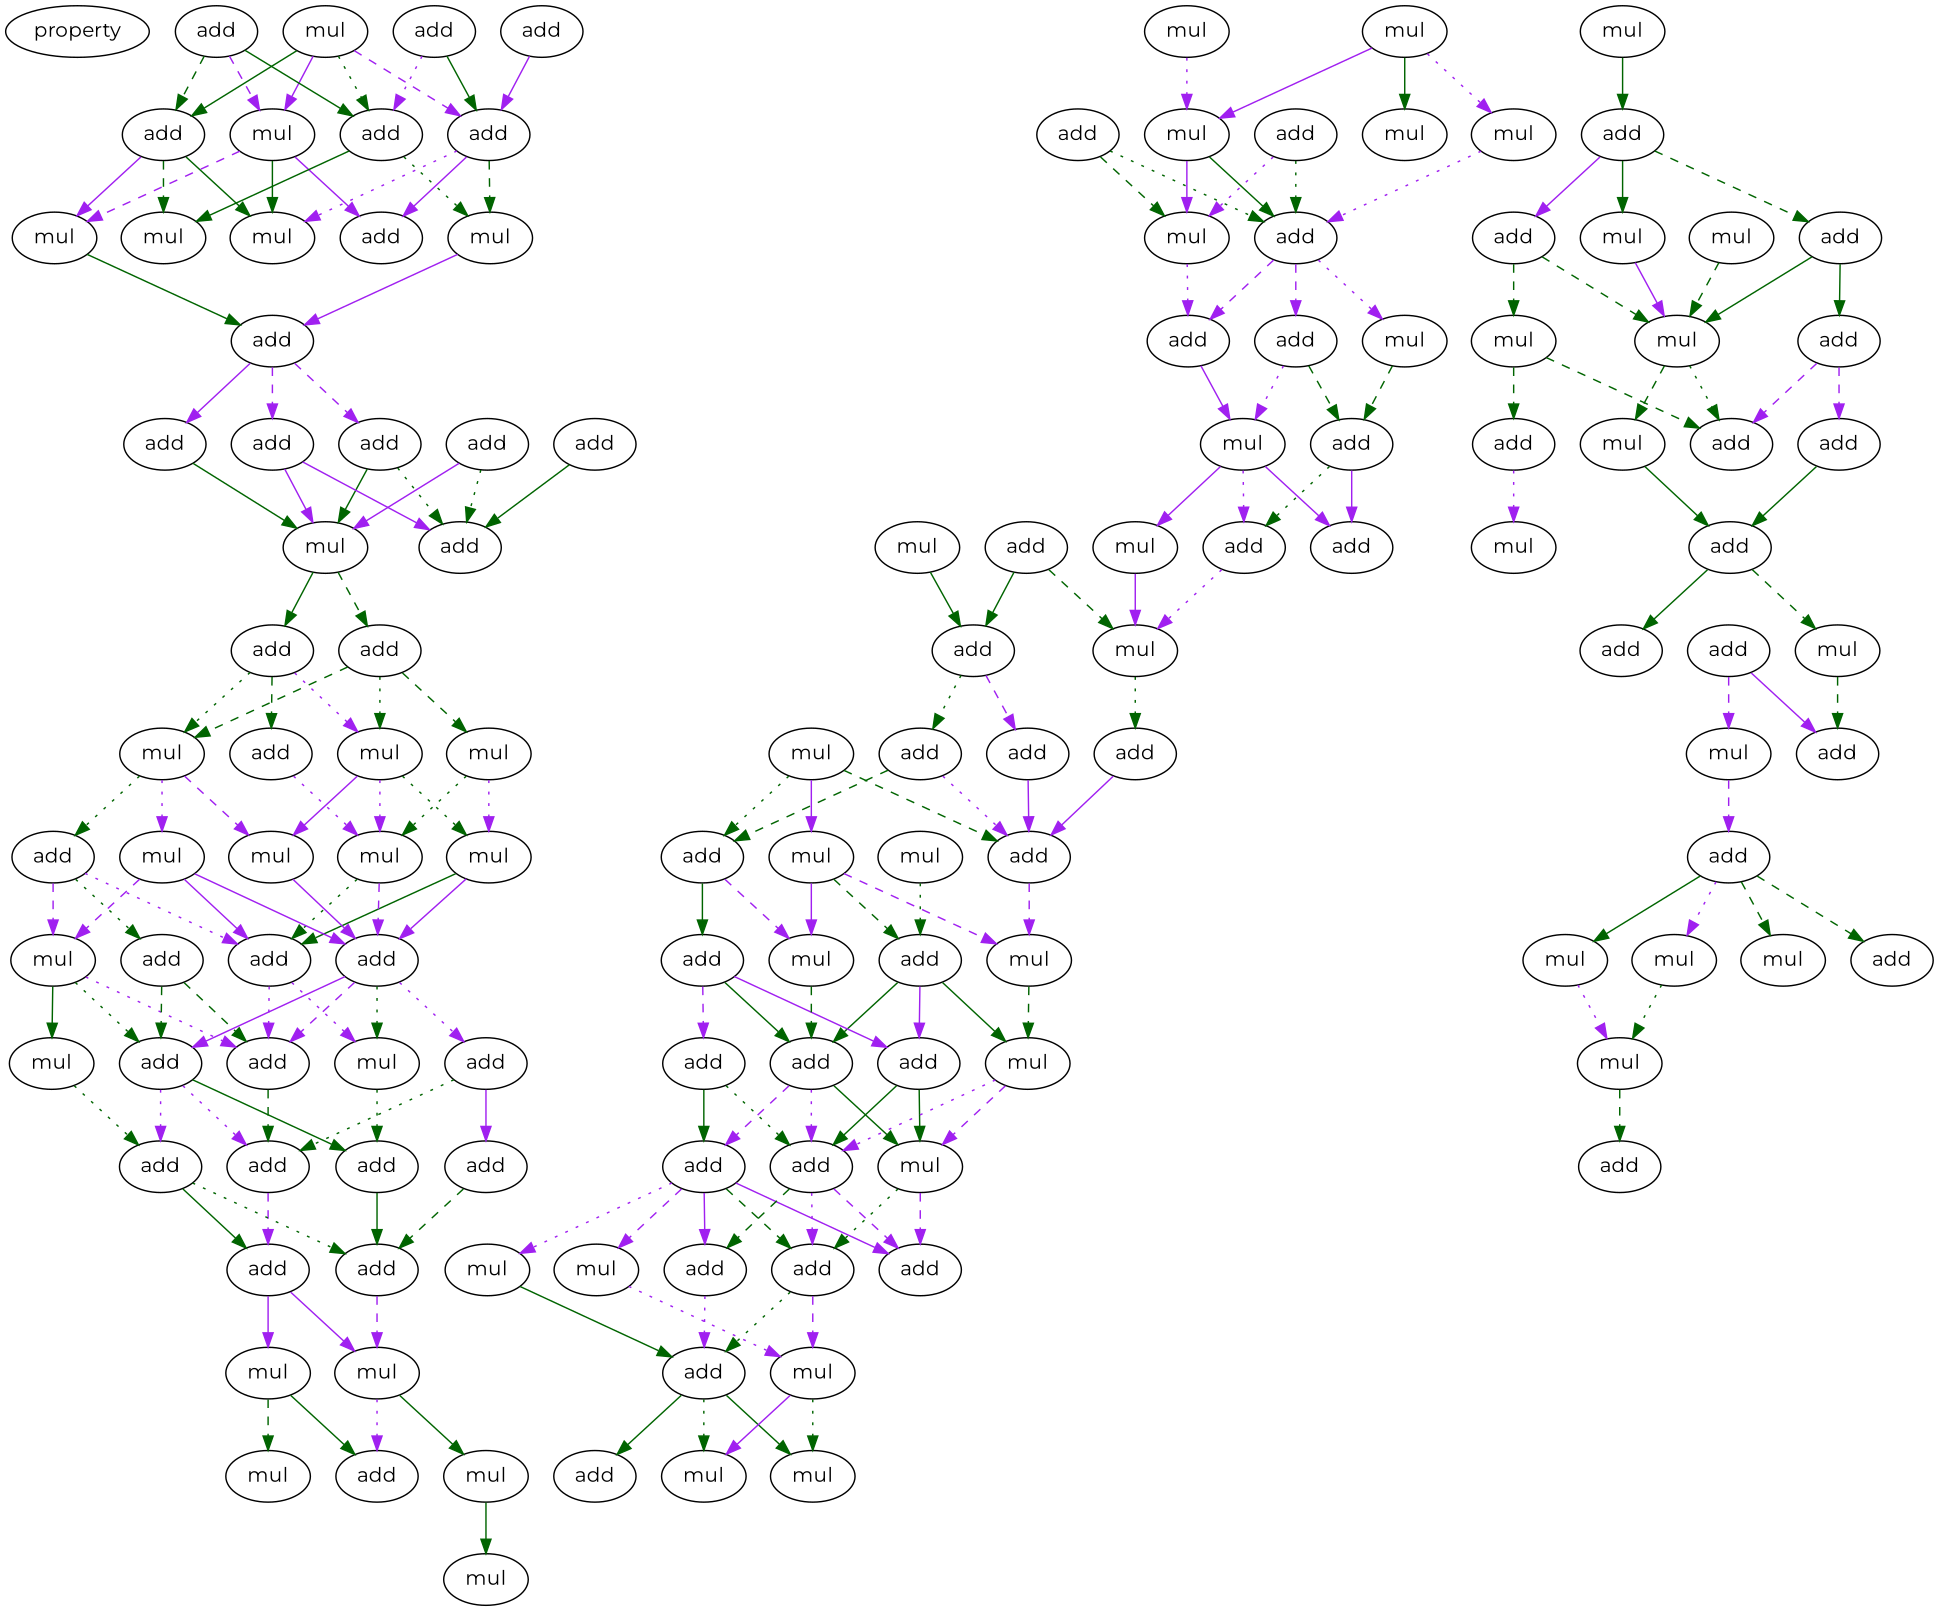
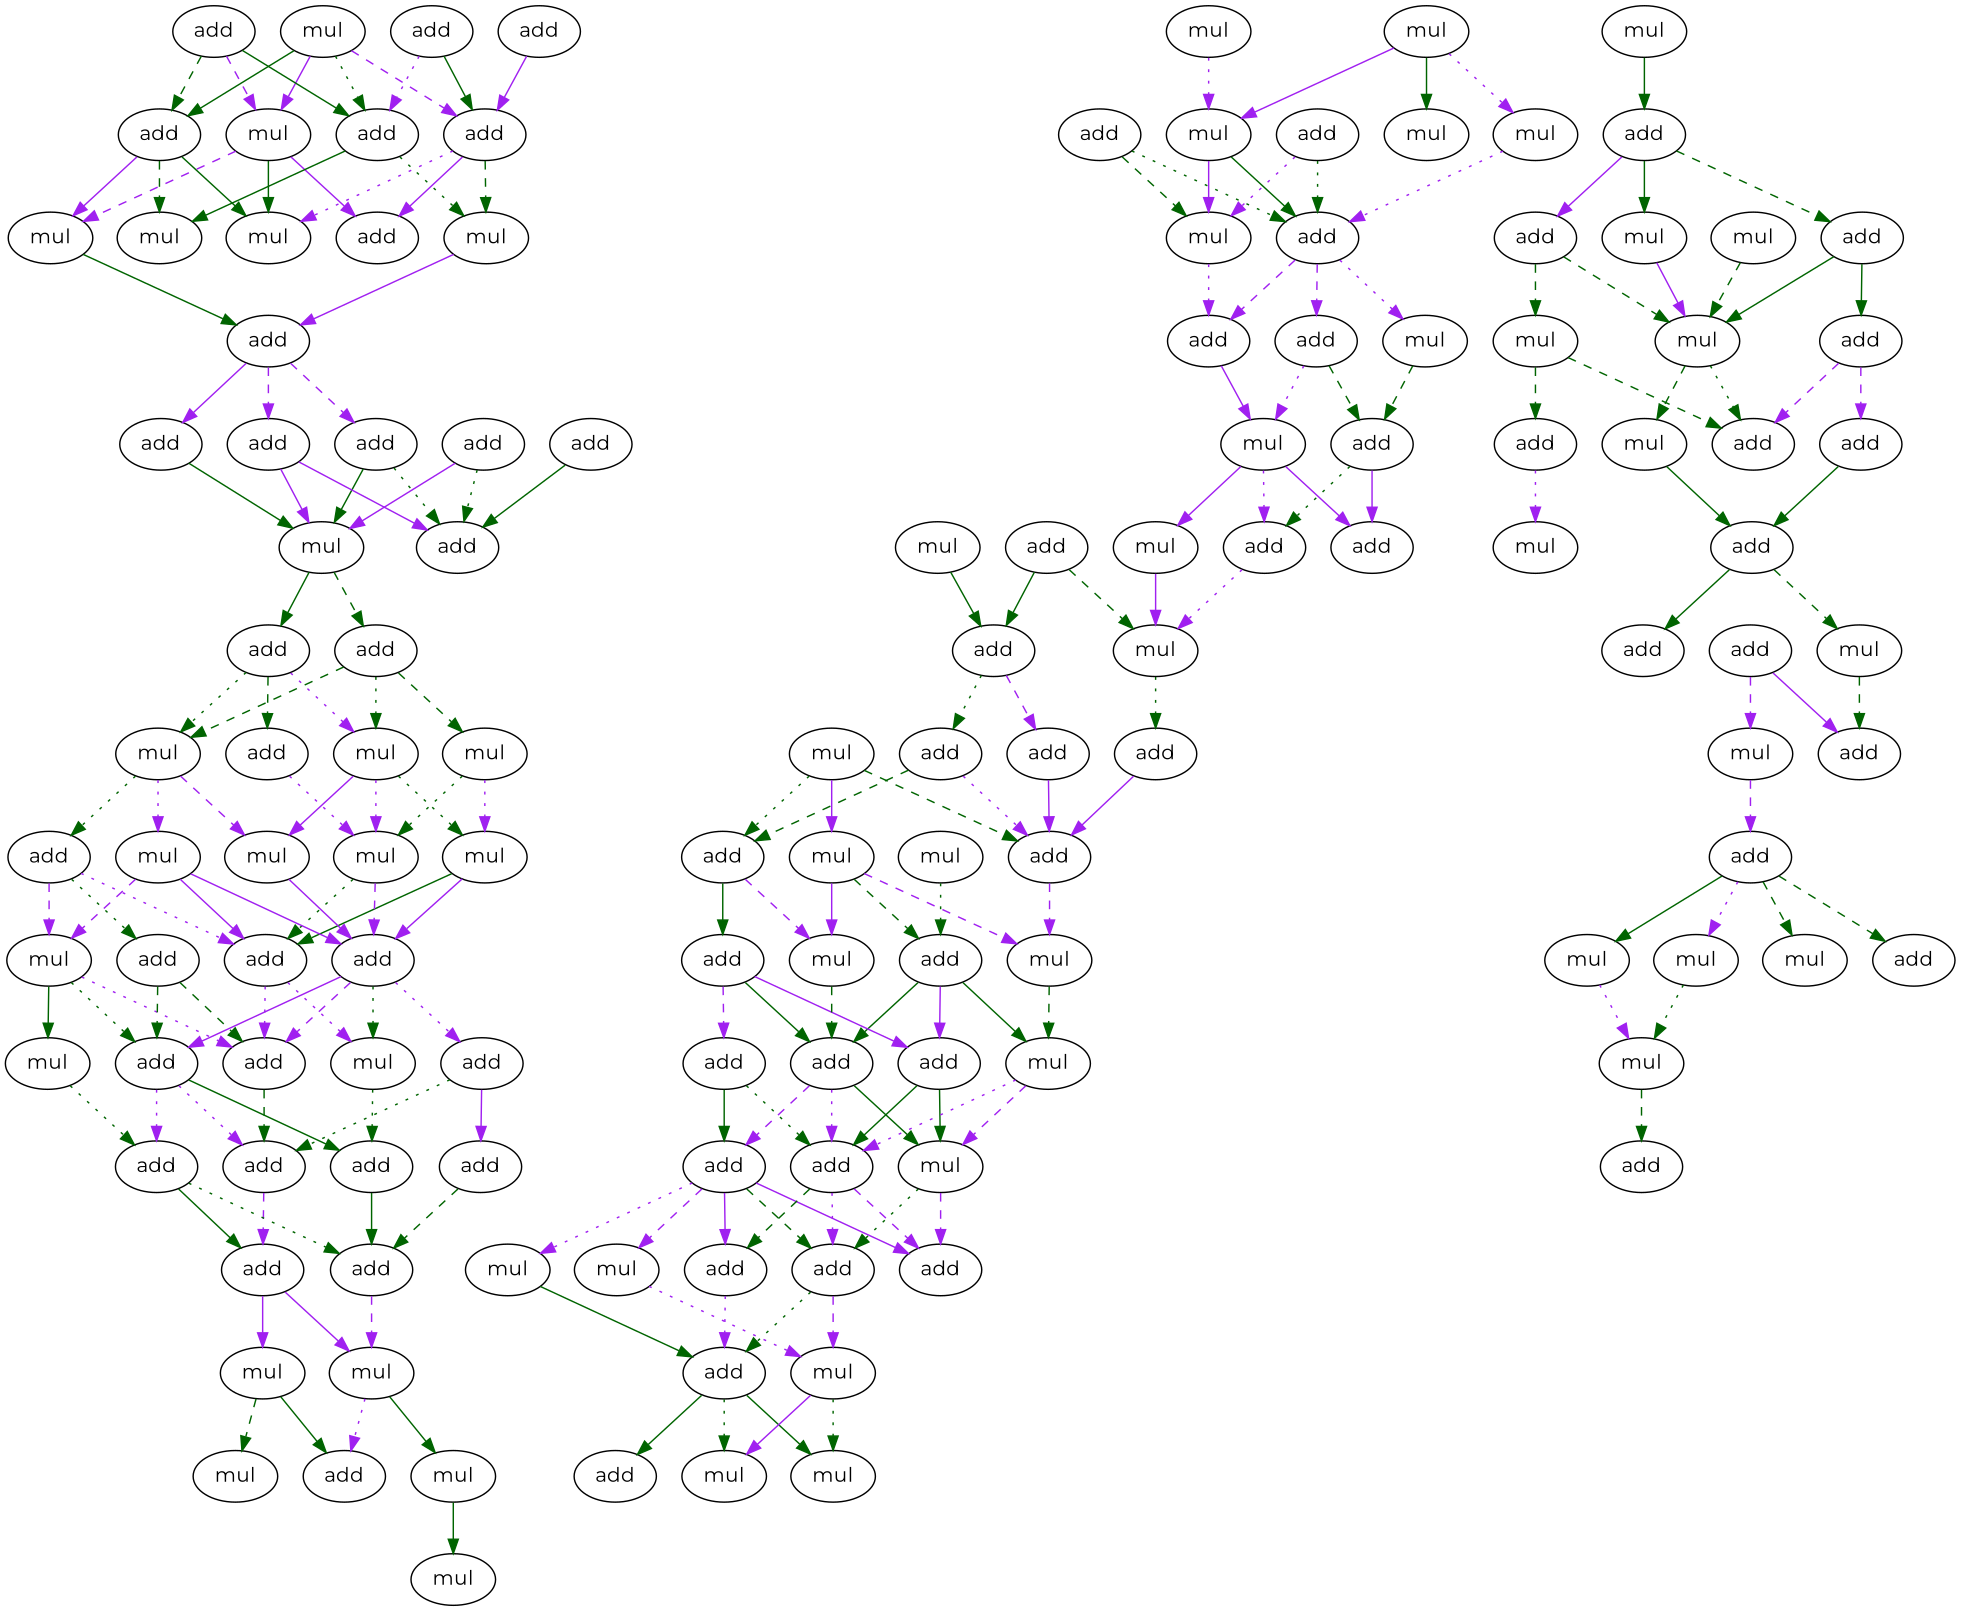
node "property": removed
